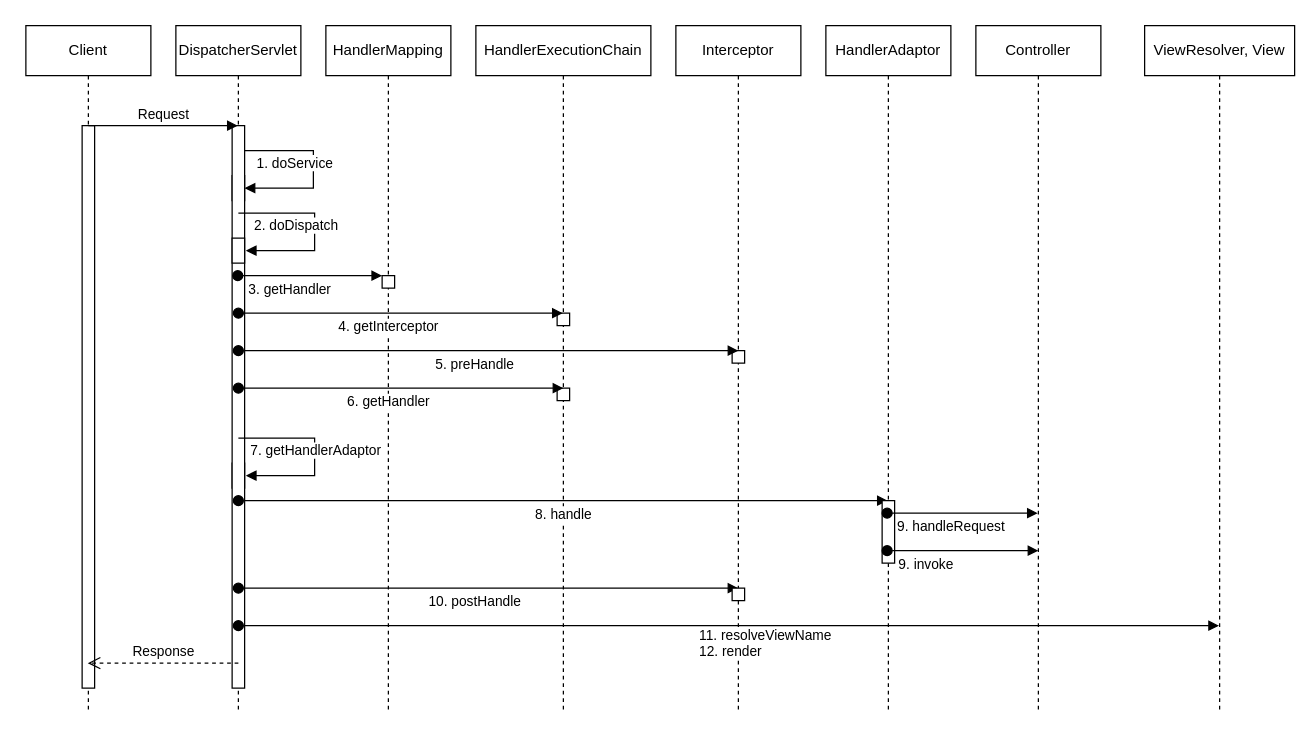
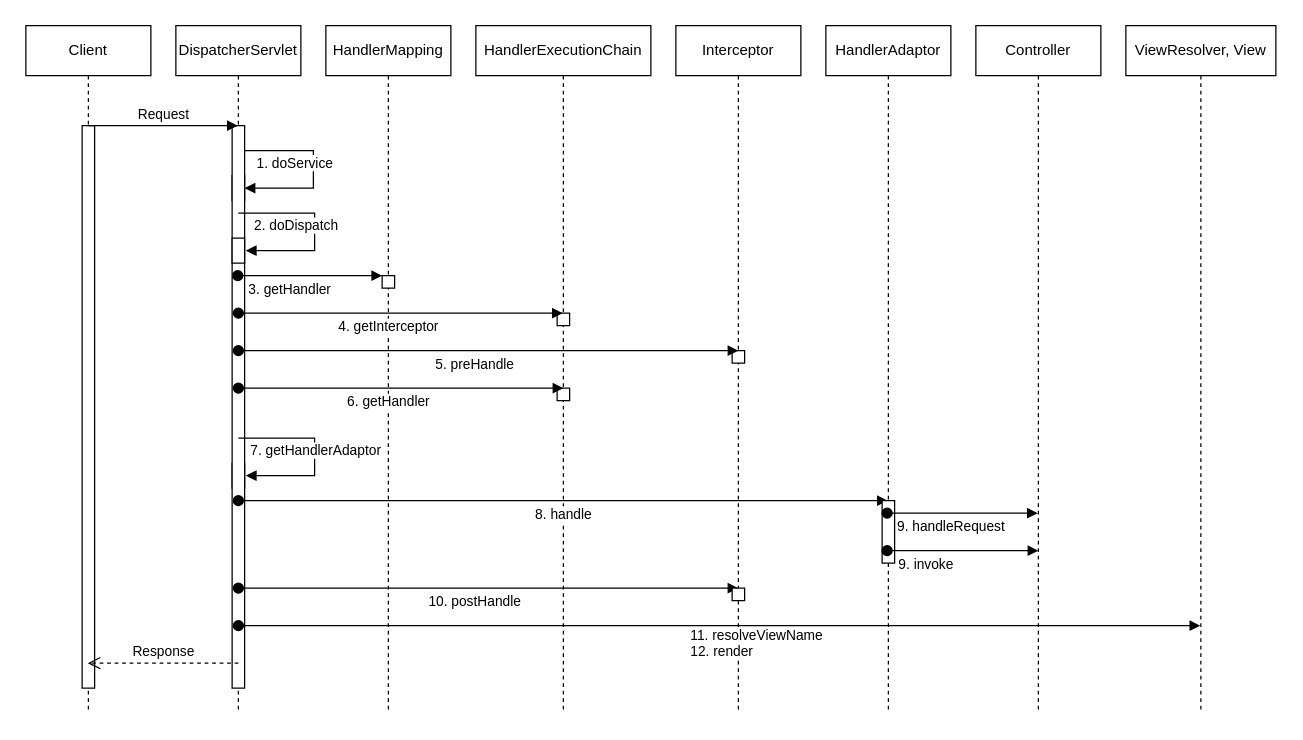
node "ViewResolver, View": moved (1219, 369) -> (1201, 369)
